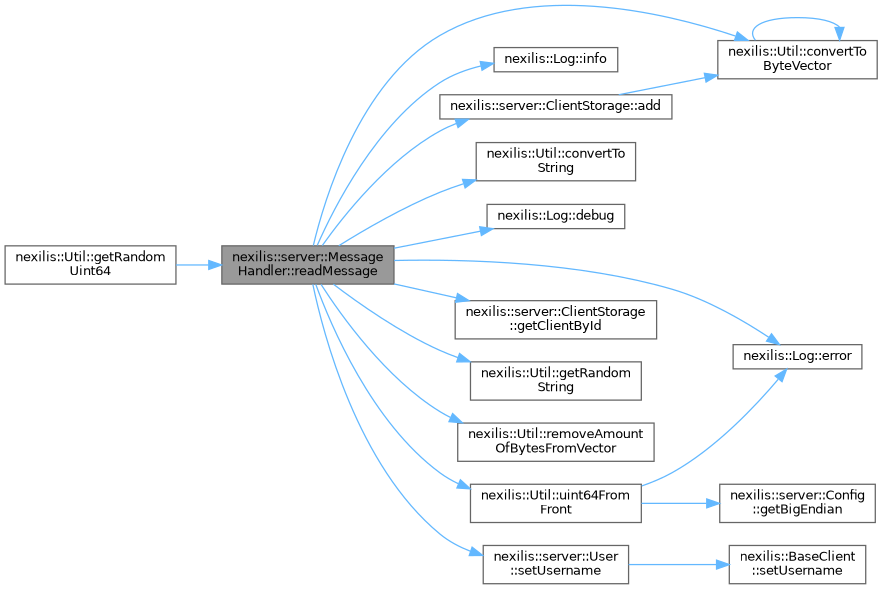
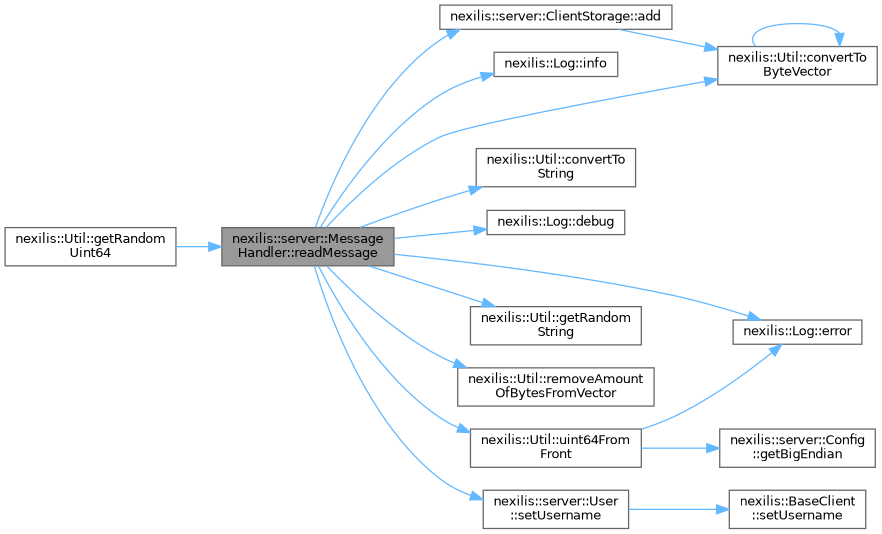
node "nexilis::server::ClientStorage ::getClientById": removed
